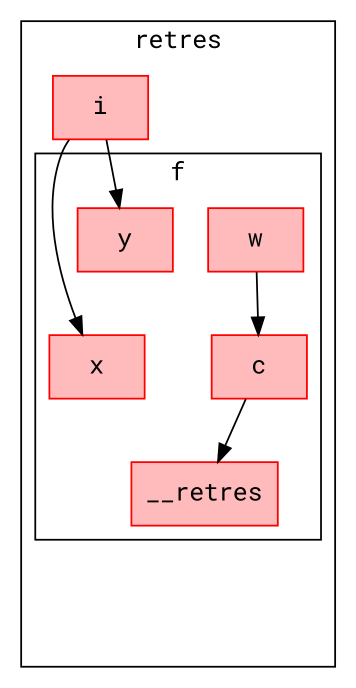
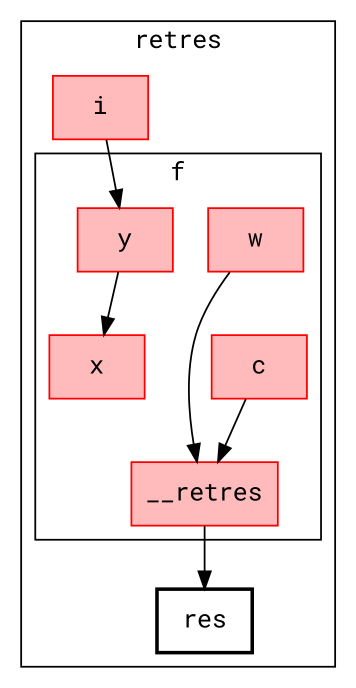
edge "i" -> "x": now "y" -> "x"
edge "w" -> "c": now "w" -> "__retres"
node "res": added
